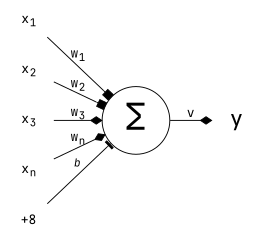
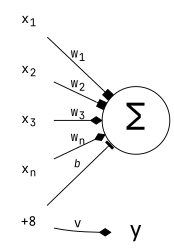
edge "Σ" -> "y": now "+8" -> "y"
